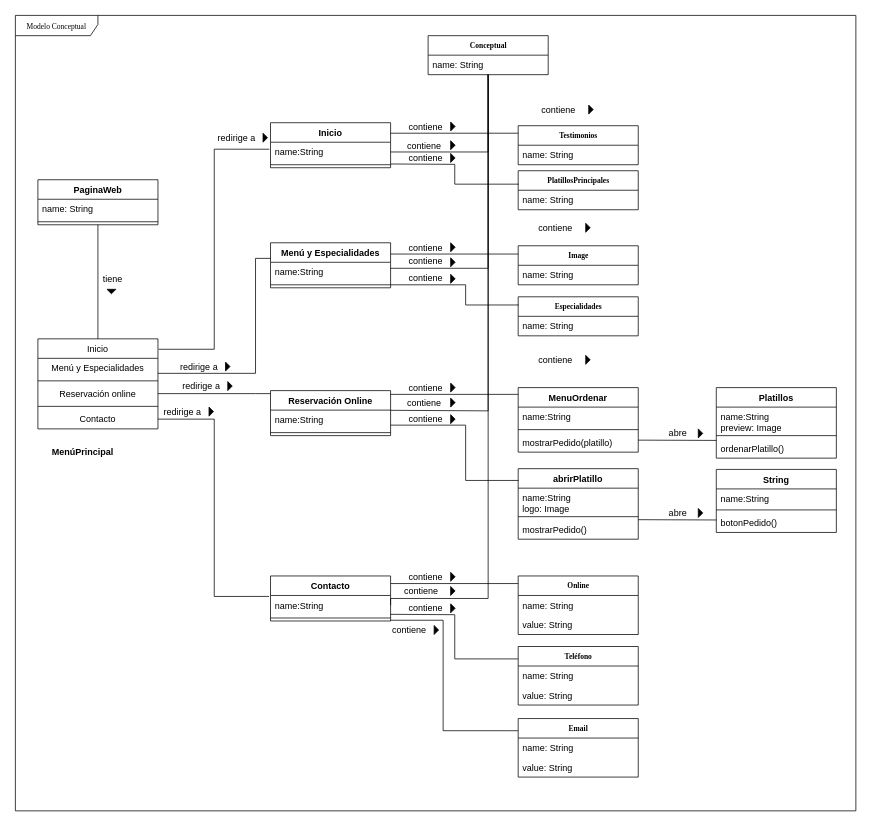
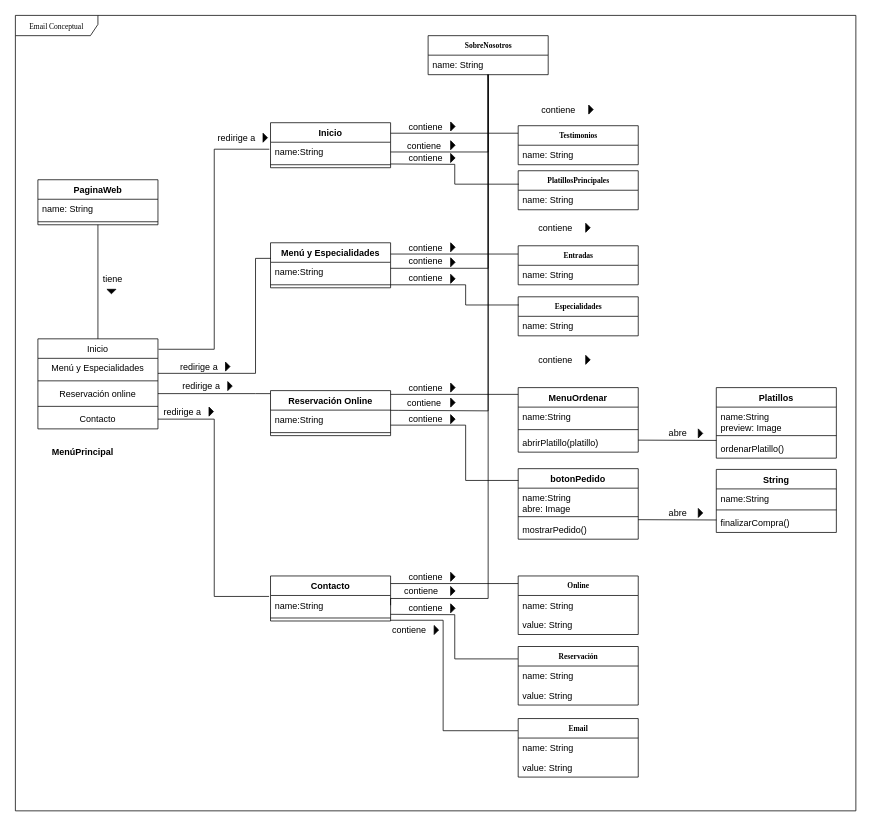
node "Modelo Conceptual": label "Modelo Conceptual" -> "Email Conceptual"
node "Conceptual": label "Conceptual" -> "SobreNosotros"
node "Image": label "Image" -> "Entradas"
node "mostrarPedido(platillo)": label "mostrarPedido(platillo)" -> "abrirPlatillo(platillo)"
node "abrirPlatillo": label "abrirPlatillo" -> "botonPedido"
node "name:String logo: Image": label "name:String logo: Image" -> "name:String abre: Image"
node "botonPedido()": label "botonPedido()" -> "finalizarCompra()"
node "Teléfono": label "Teléfono" -> "Reservación"
